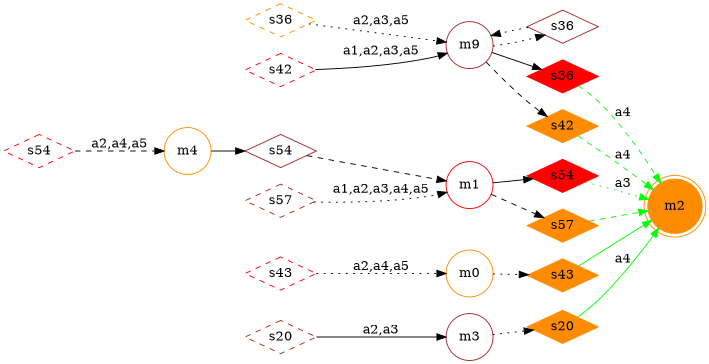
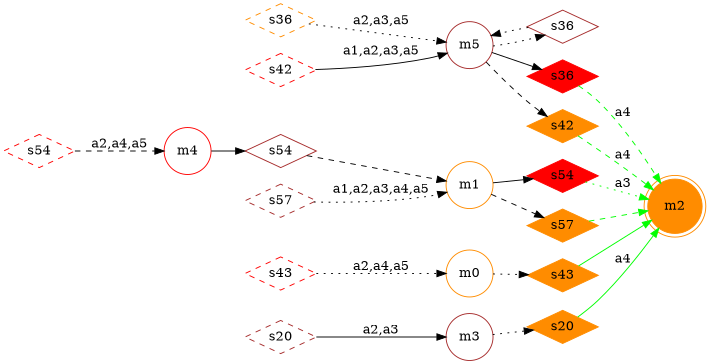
node "m9": label "m9" -> "m5"
node "m4": color darkorange -> red
node "m1": color red -> darkorange
